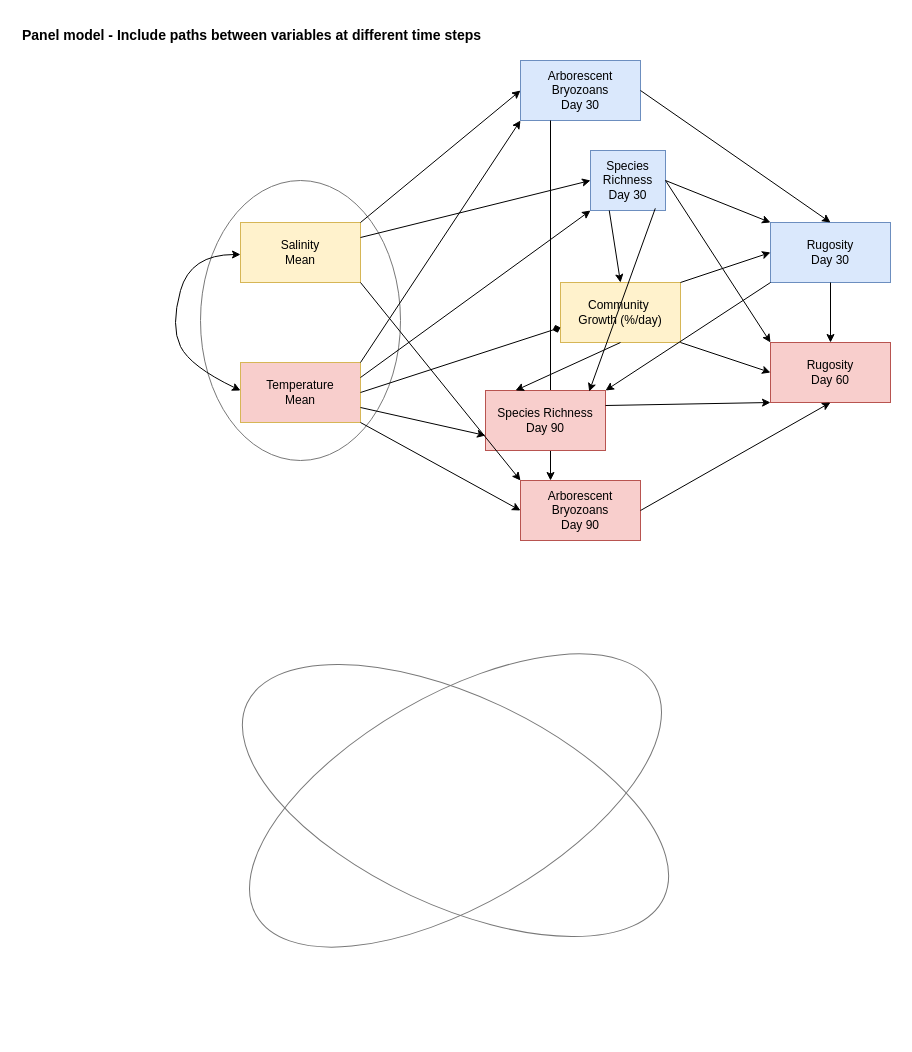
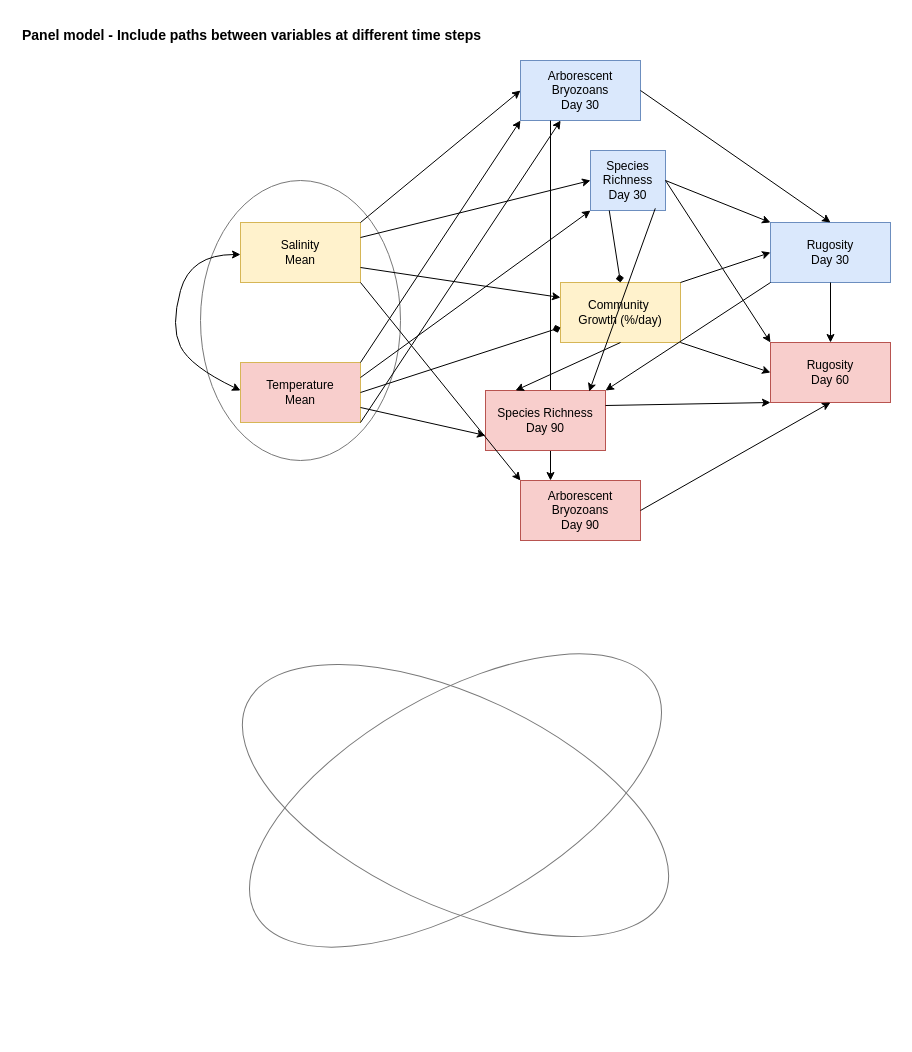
edge "Species Richness Day 30" -> "Community Growth (%/day)": arrowhead classic -> diamond
edge "Salinity Mean" -> "Community Growth (%/day)": added
edge "Temperature Mean" -> "Arborescent Bryozoans Day 90": now "Temperature Mean" -> "Arborescent Bryozoans Day 30"
